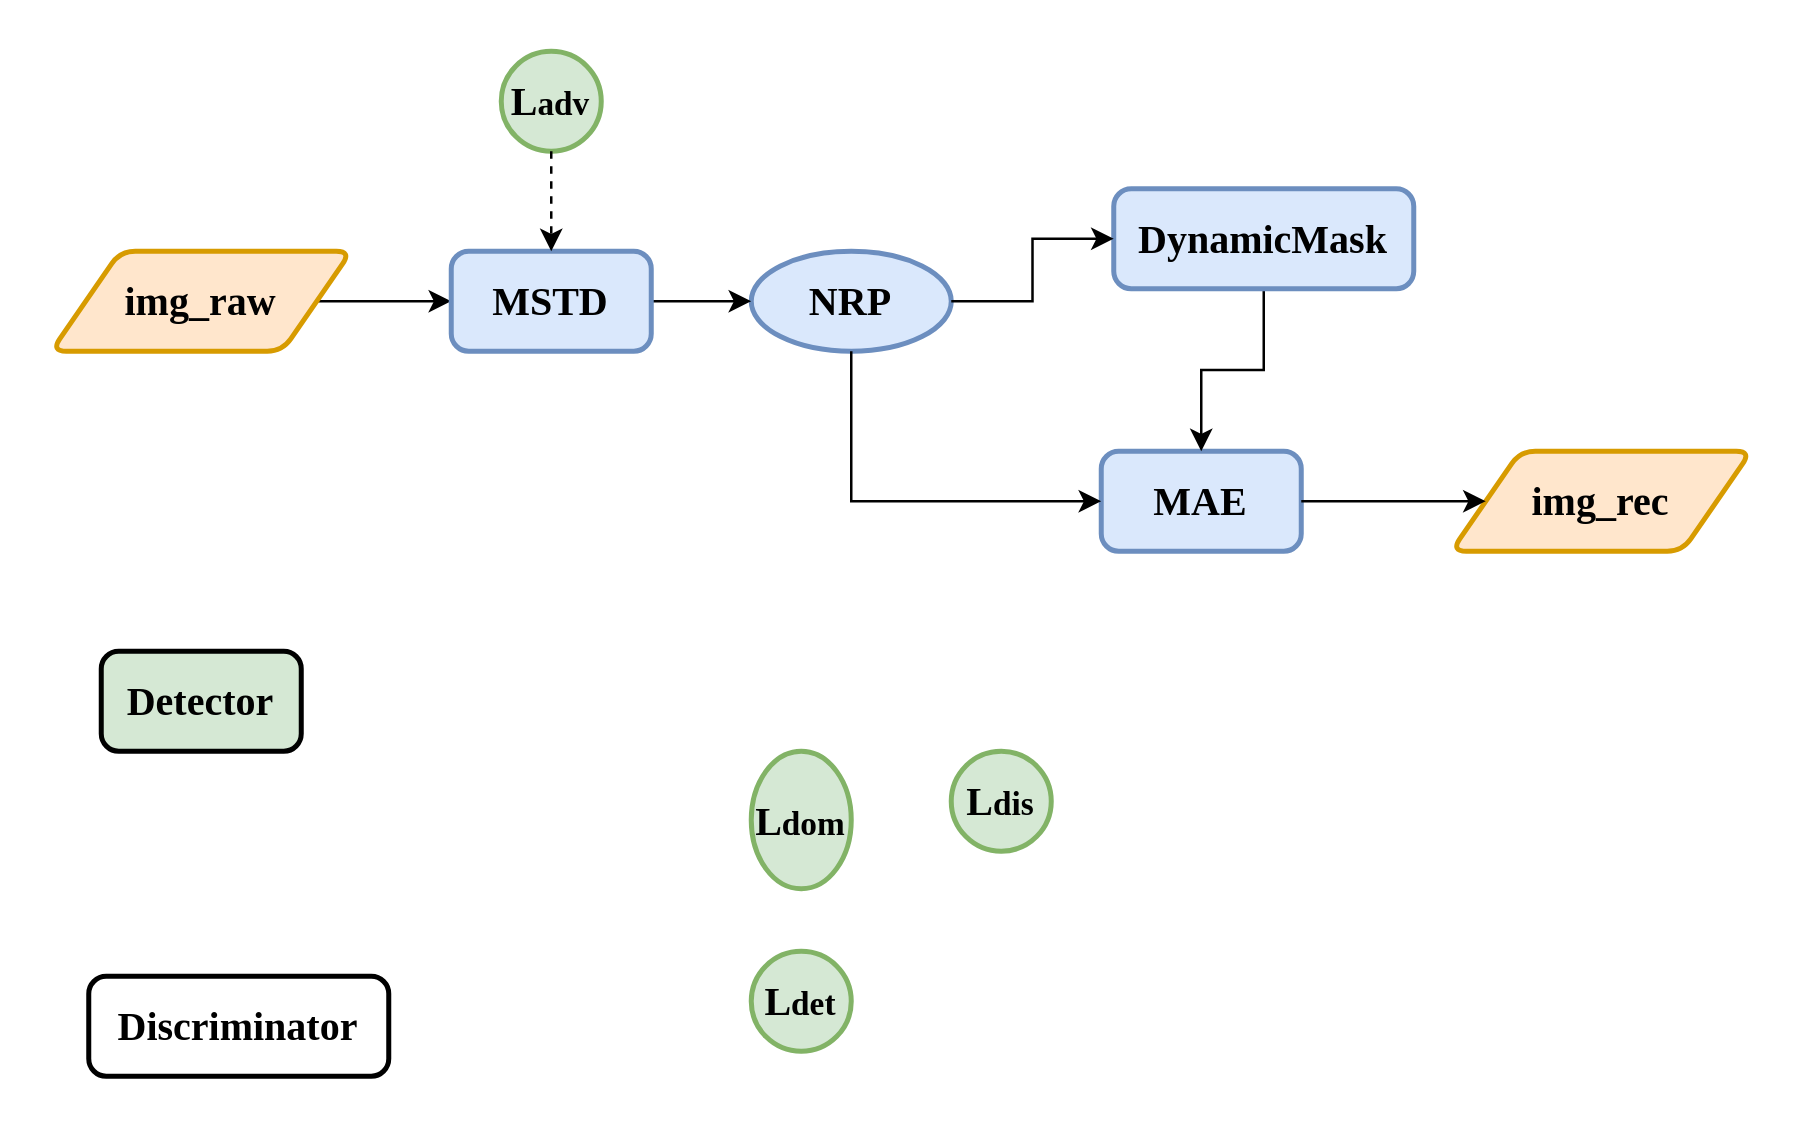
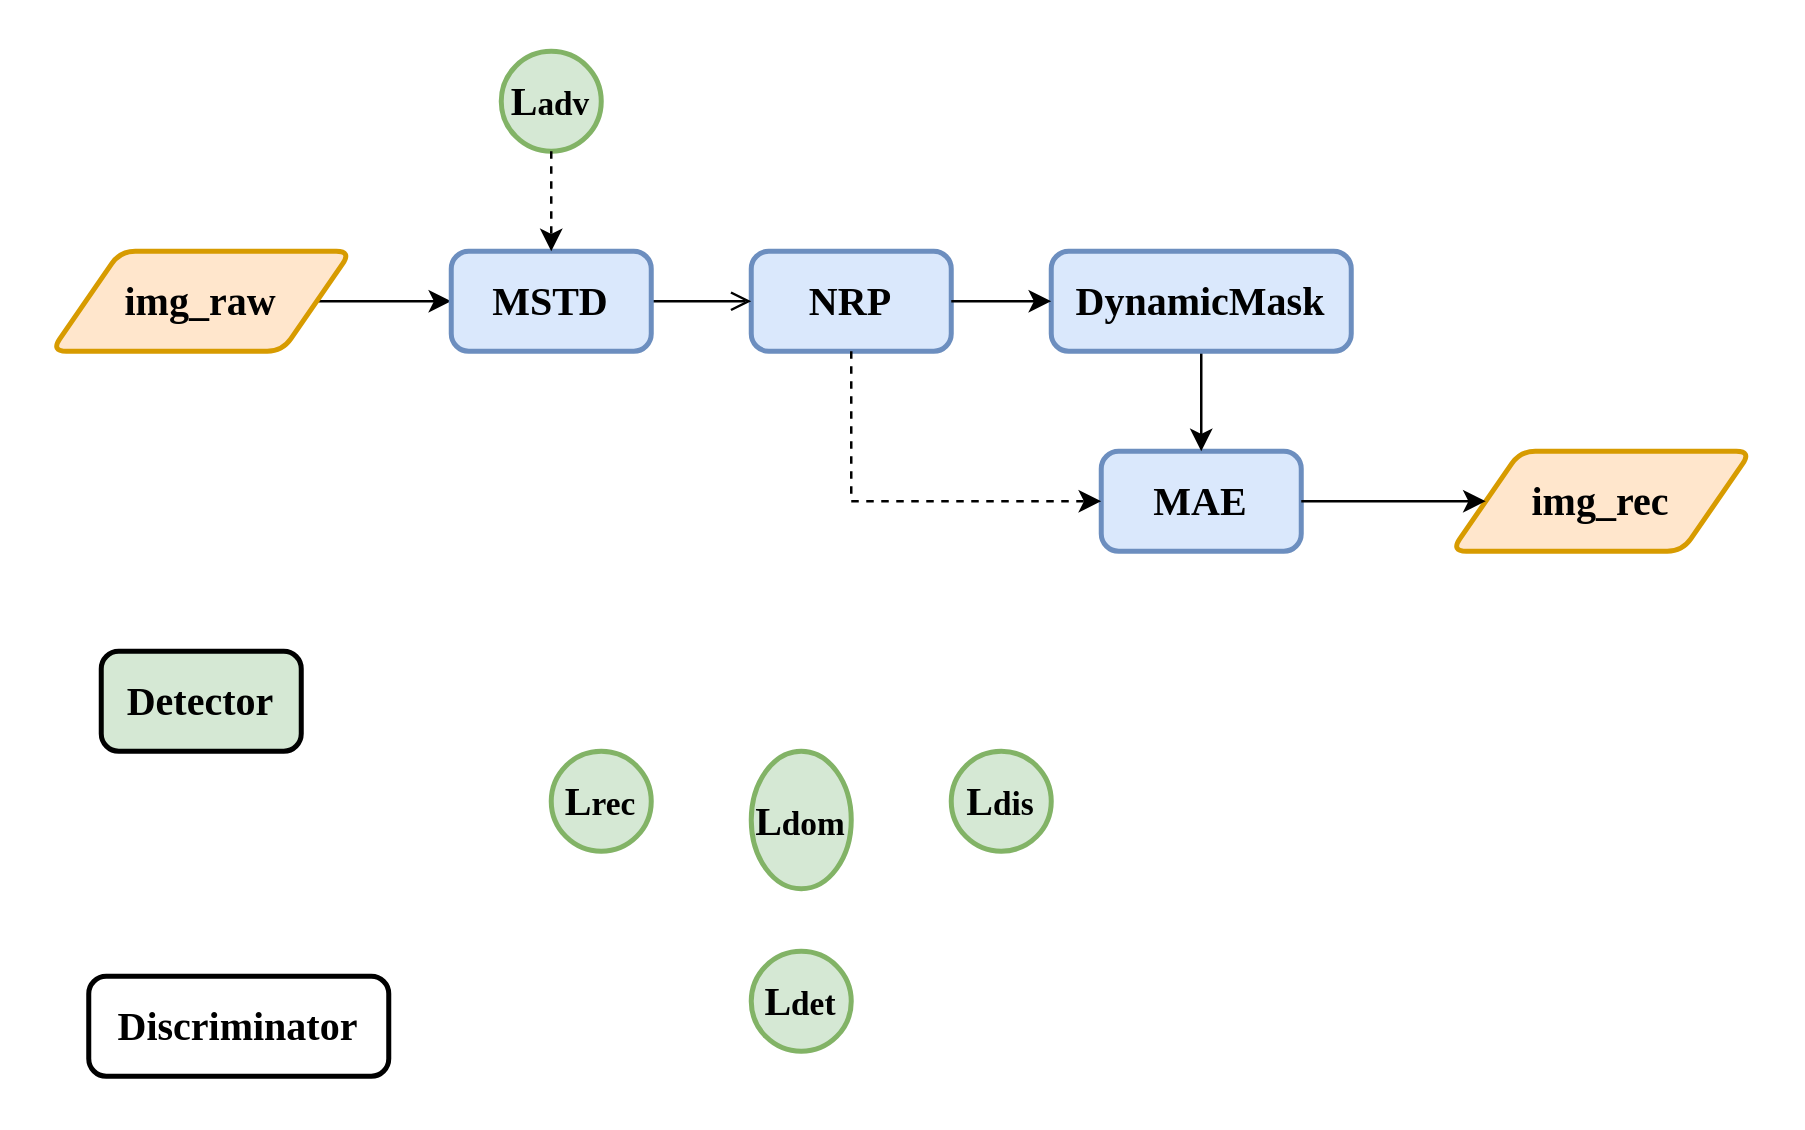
node "DynamicMask": moved (1264, 239) -> (1201, 301)
edge "MSTD" -> "NRP": arrowhead classic -> open
node "NRP": shape ellipse -> rounded rectangle
edge "NRP" -> "MAE": style solid -> dashed
node "Lrec": added
